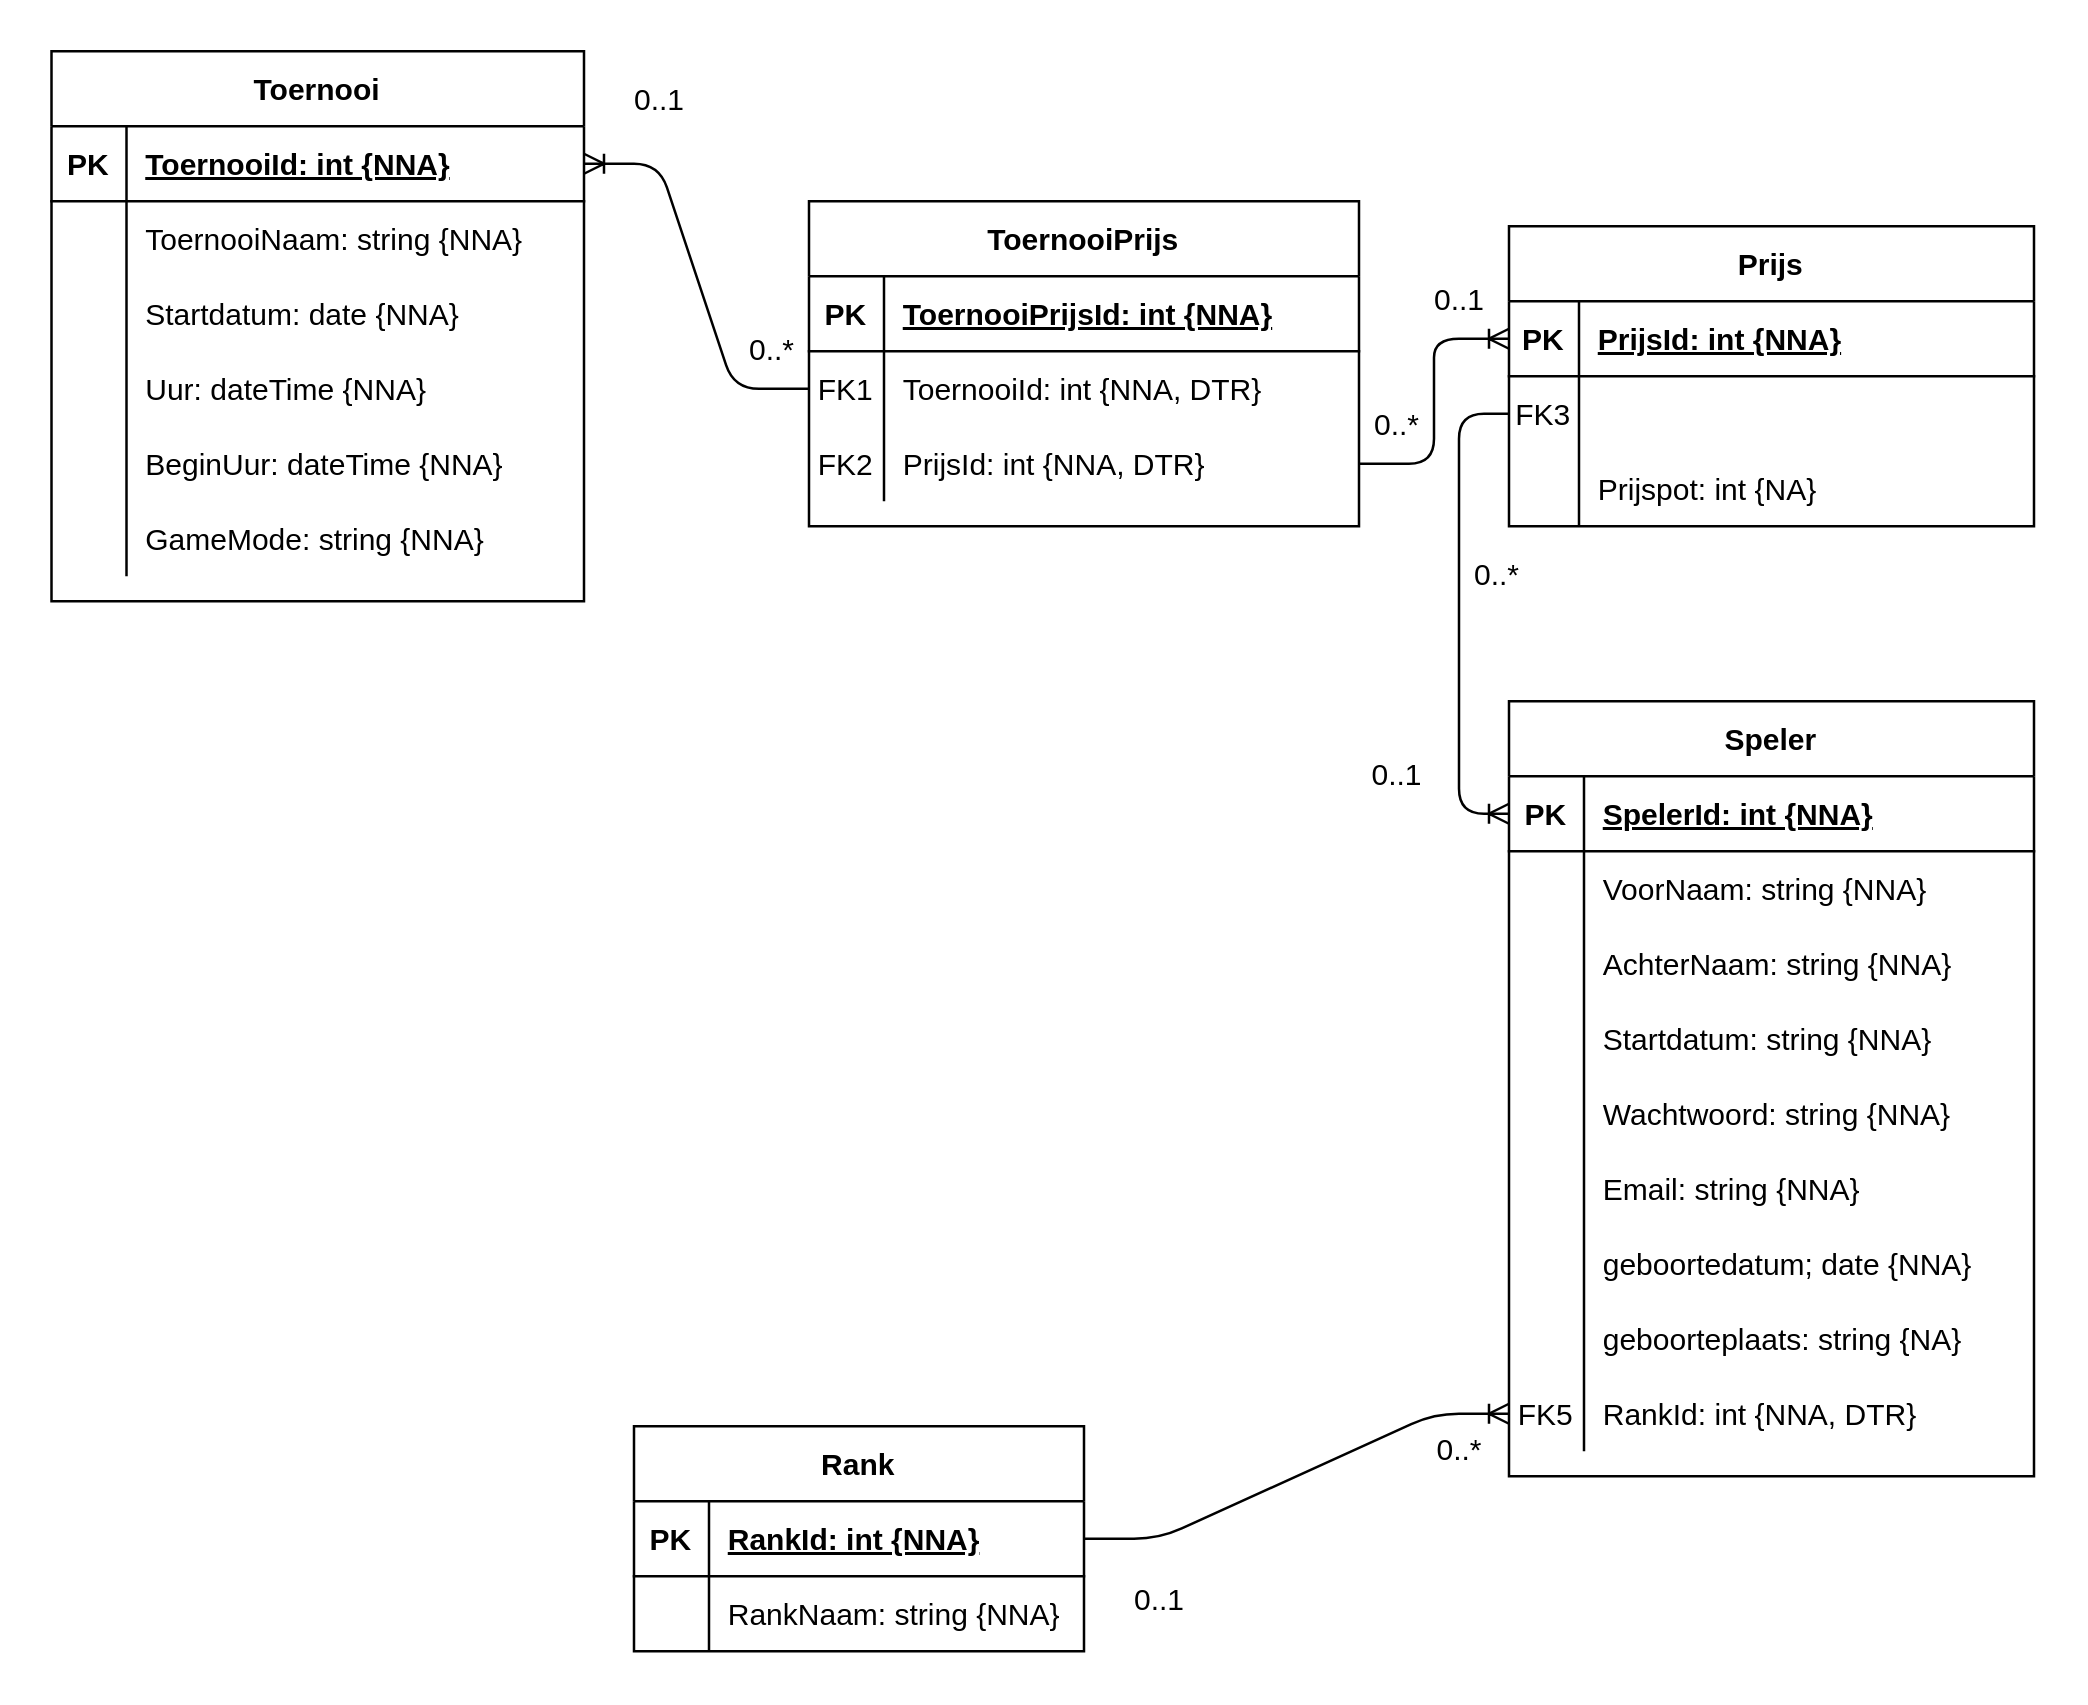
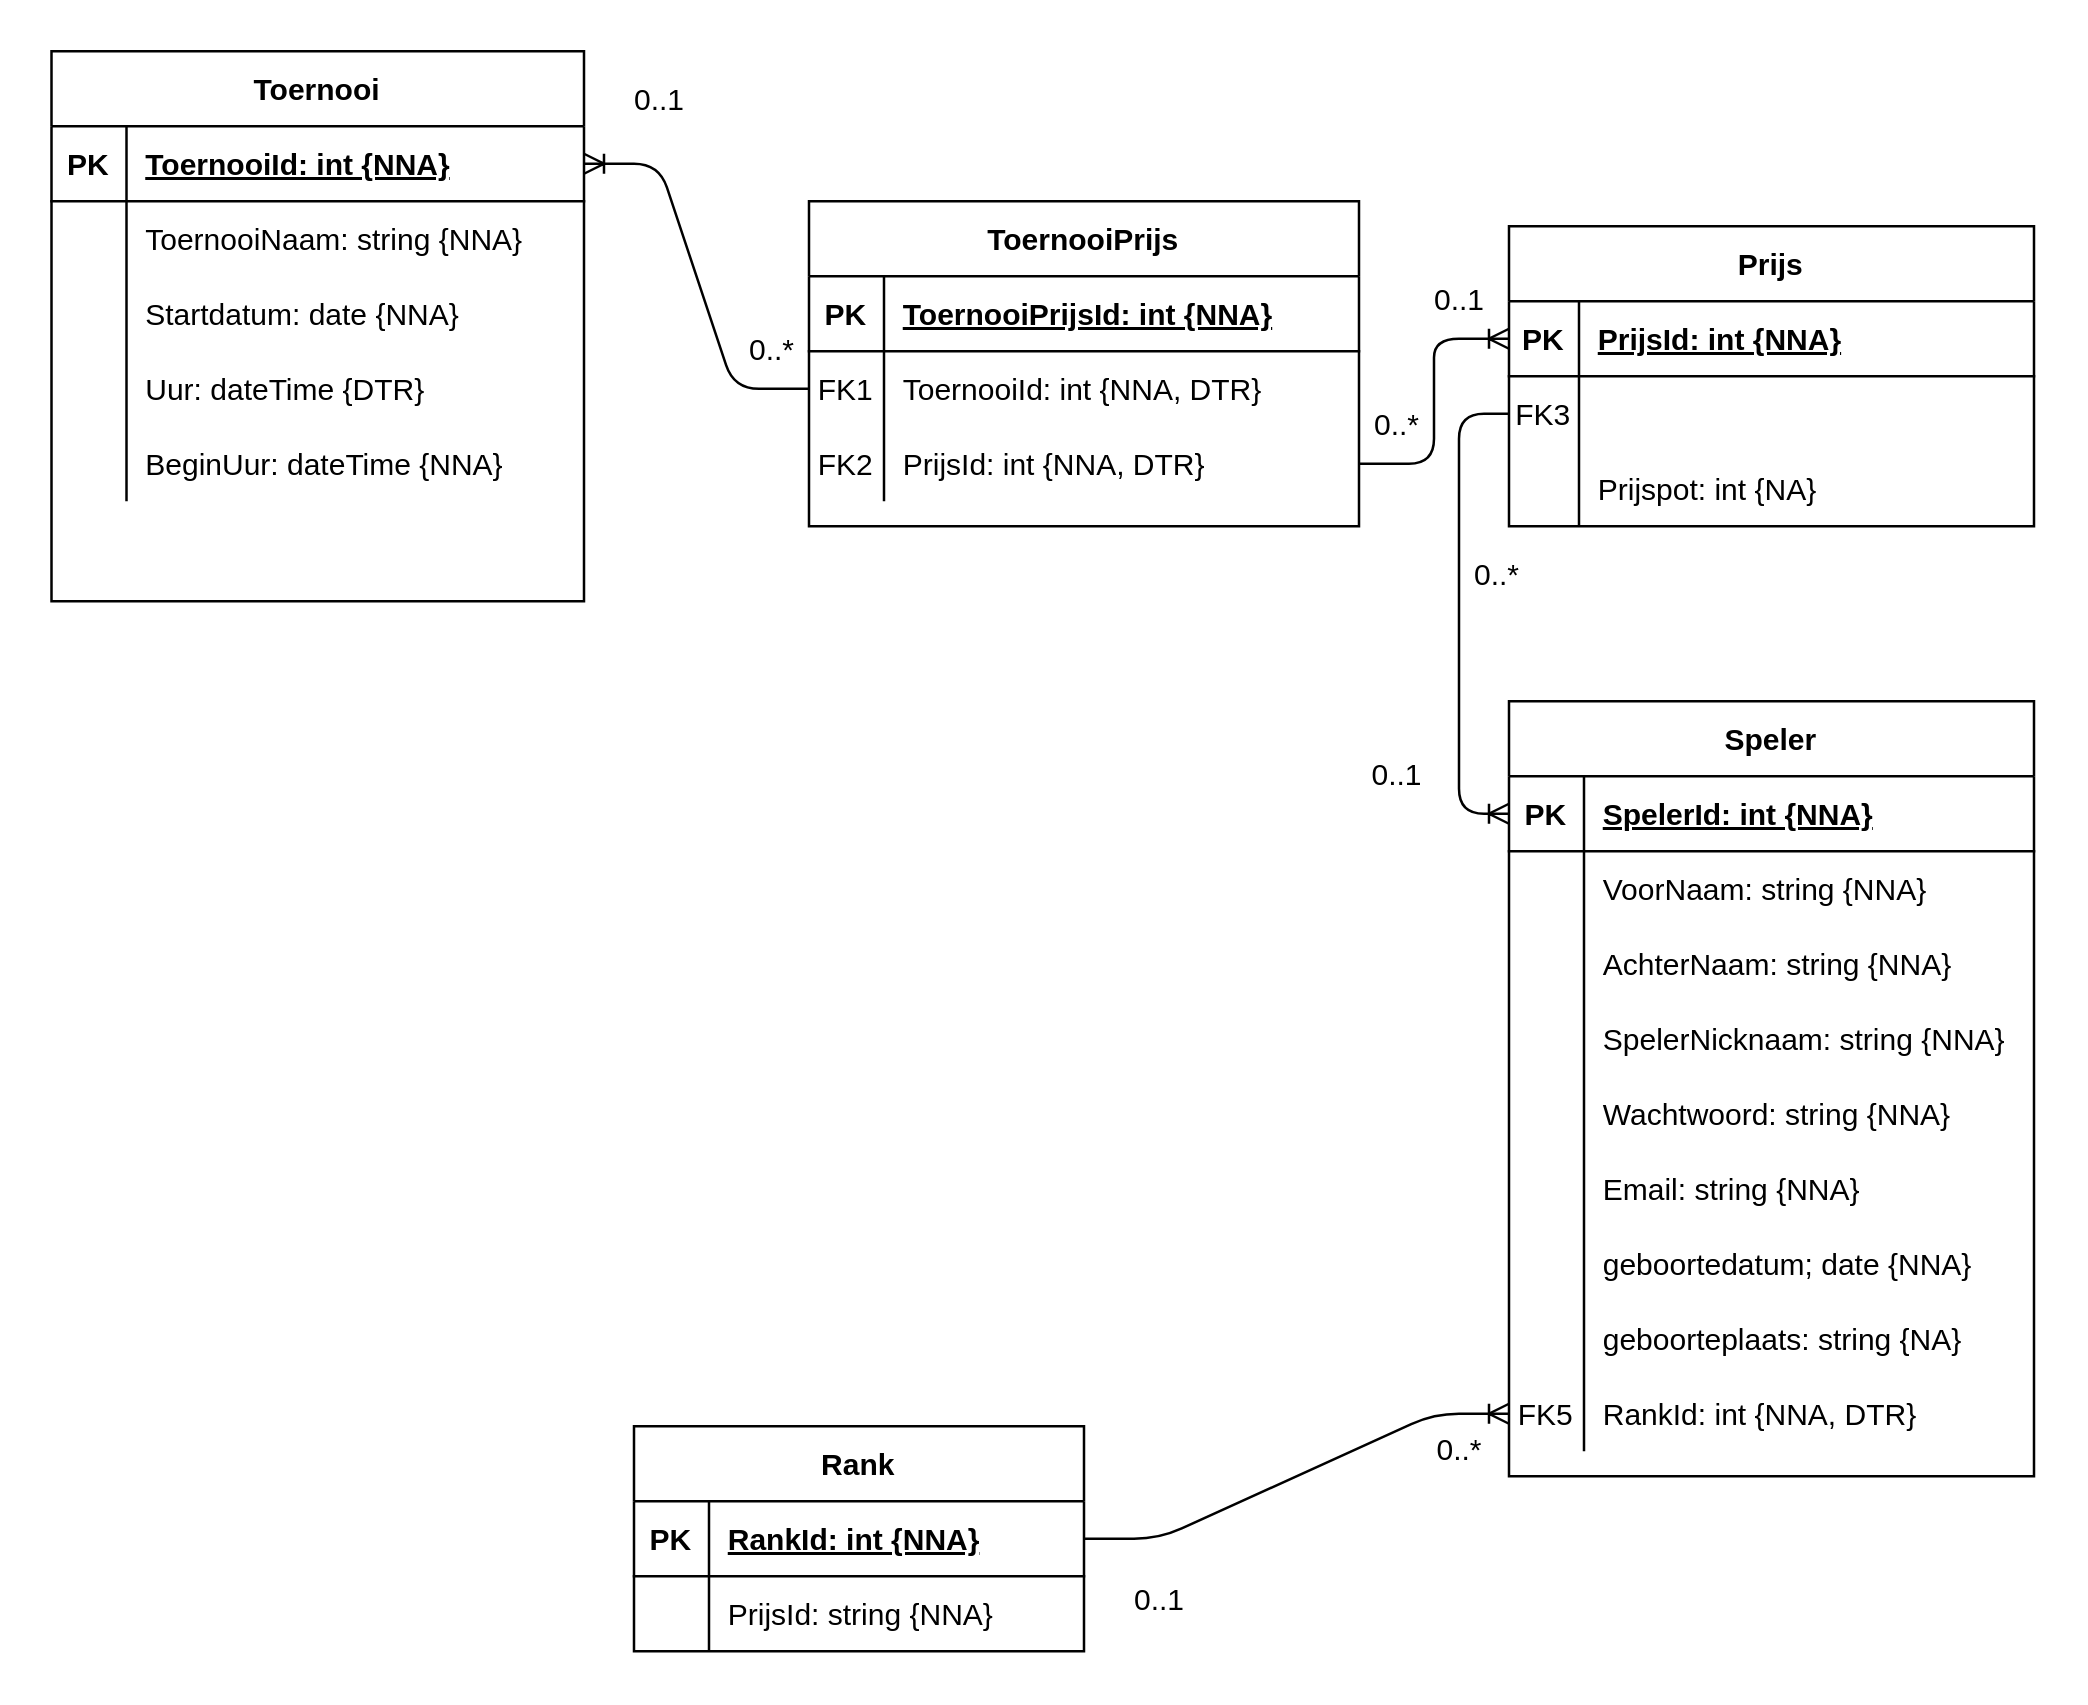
node "Uur: dateTime {NNA}": label "Uur: dateTime {NNA}" -> "Uur: dateTime {DTR}"
node "GameMode: string {NNA}": removed
node "Startdatum: string {NNA}": label "Startdatum: string {NNA}" -> "SpelerNicknaam: string {NNA}"
node "RankNaam: string {NNA}": label "RankNaam: string {NNA}" -> "PrijsId: string {NNA}"
